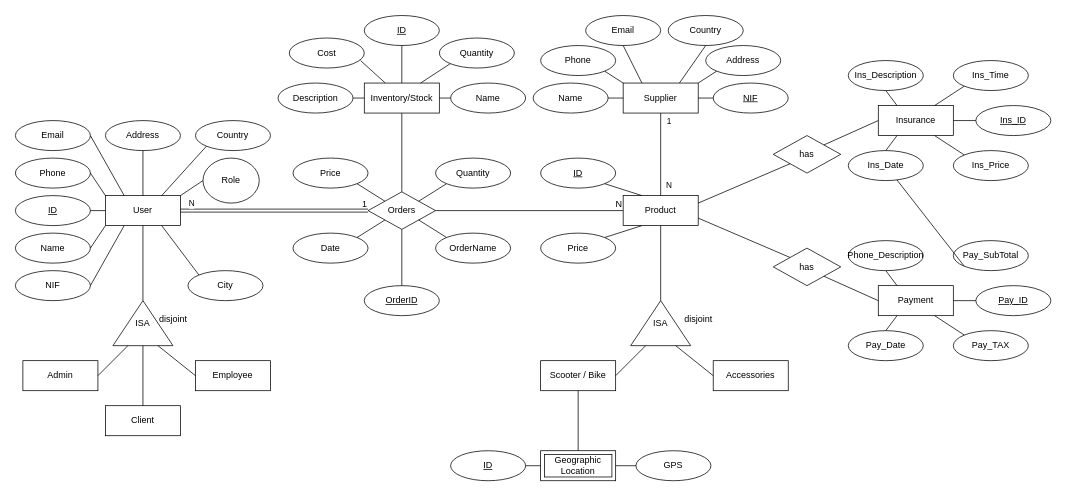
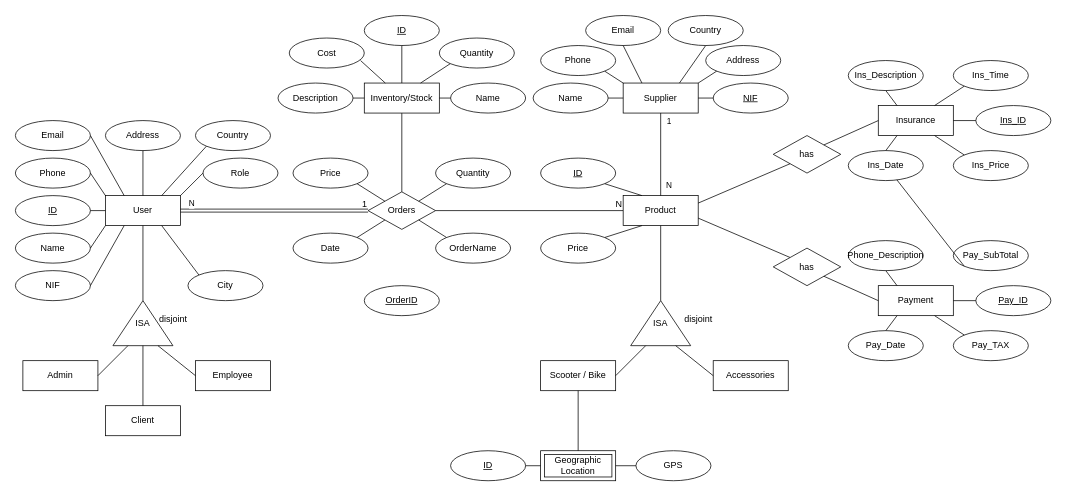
node "Role": size 56x45 -> 75x30
edge "Orders" -- "OrderID": removed
